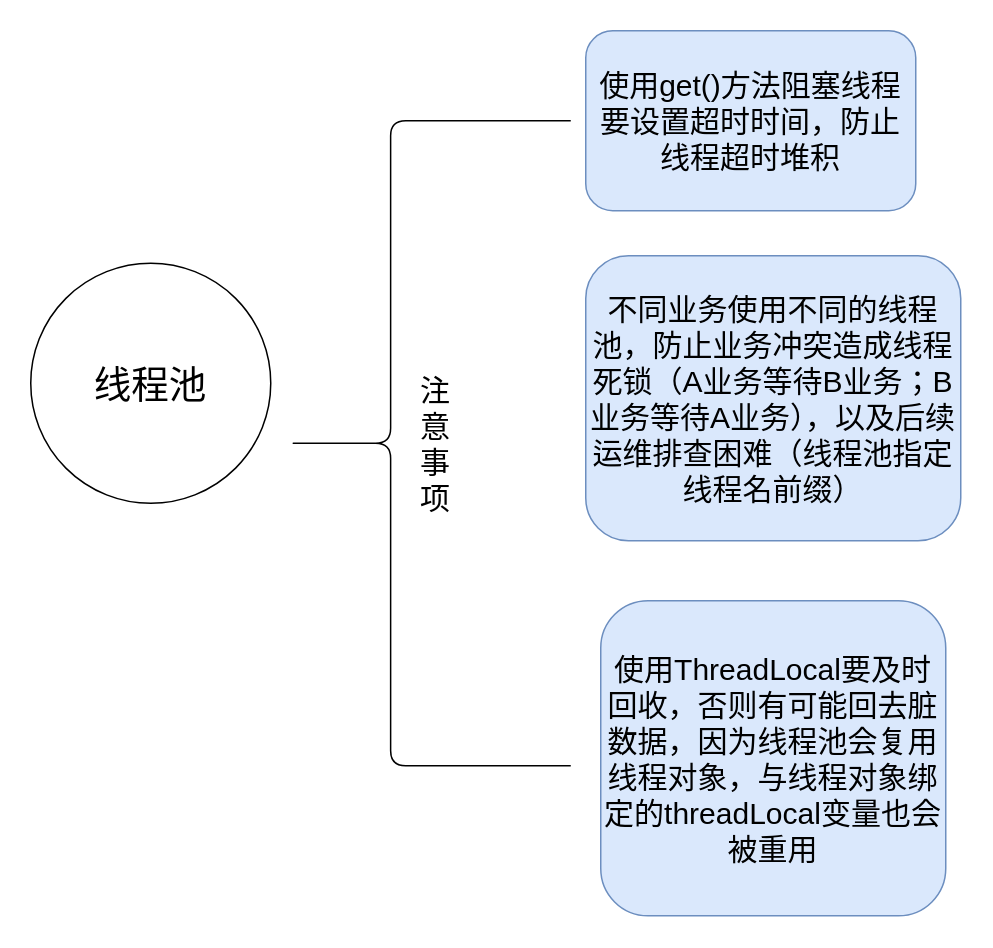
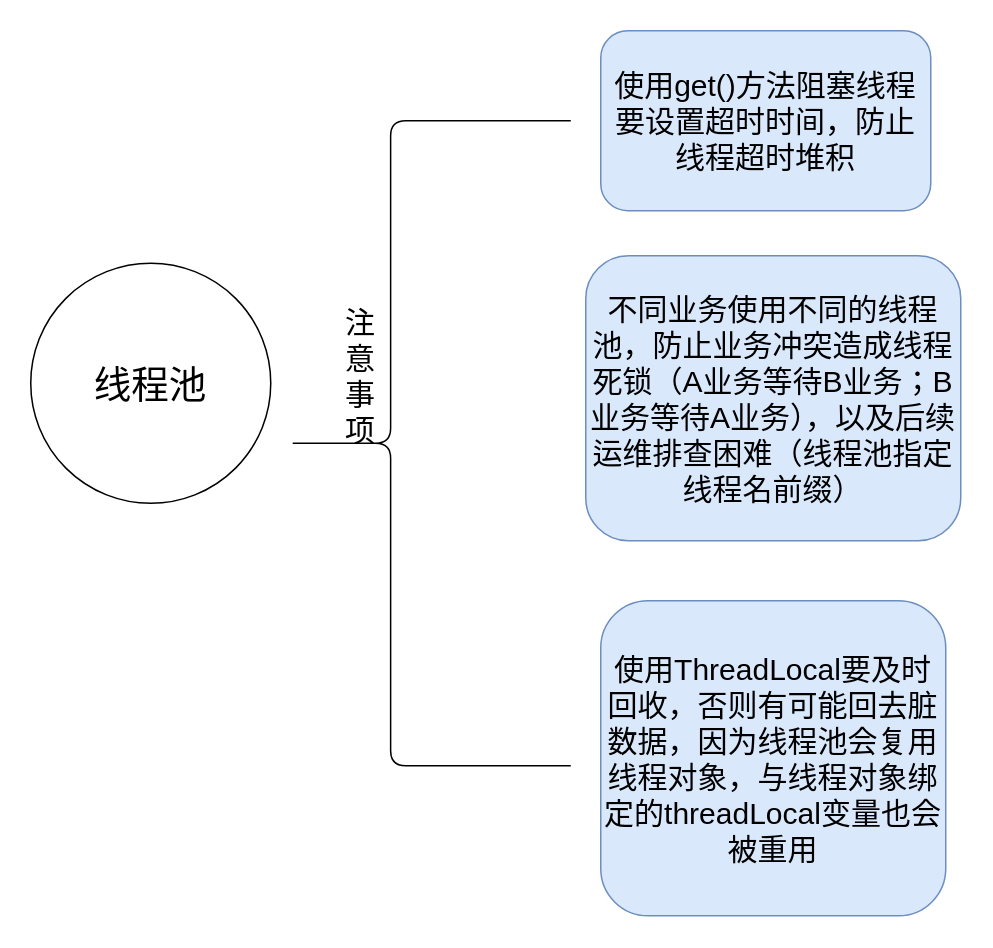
node "使用get()方法阻塞线程要设置超时时间，防止线程超时堆积": moved (751, 121) -> (766, 121)
node "注意事项": moved (436, 443) -> (361, 376)
